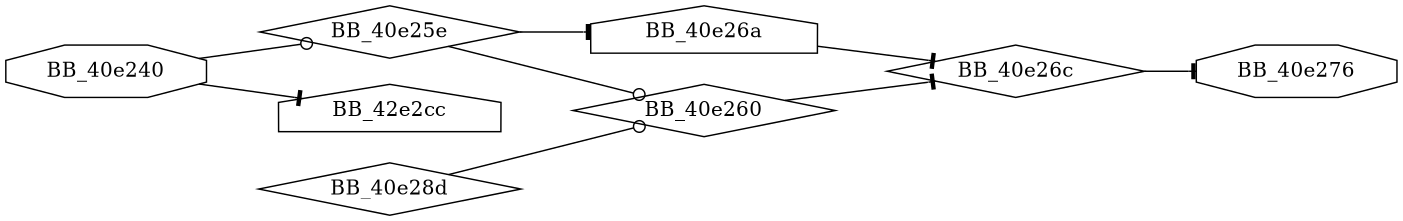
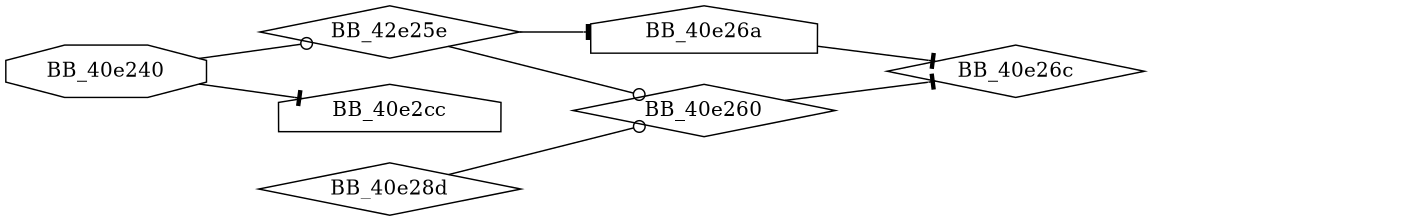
node "BB_40e25e": label "BB_40e25e" -> "BB_42e25e"
node "BB_40e276": removed
node "BB_42e2cc": label "BB_42e2cc" -> "BB_40e2cc"
